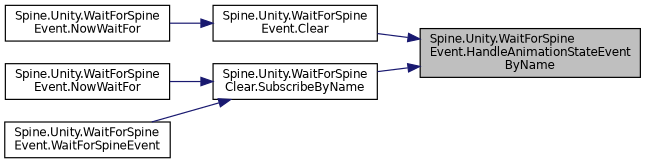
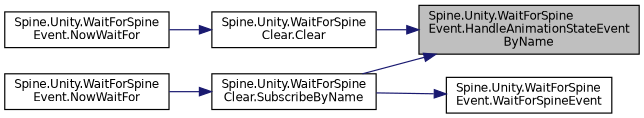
node "Spine.Unity.WaitForSpine Event.Clear": label "Spine.Unity.WaitForSpine Event.Clear" -> "Spine.Unity.WaitForSpine Clear.Clear"
edge "Spine.Unity.WaitForSpine Event.WaitForSpineEvent" -> "Spine.Unity.WaitForSpine Clear.SubscribeByName": reversed
